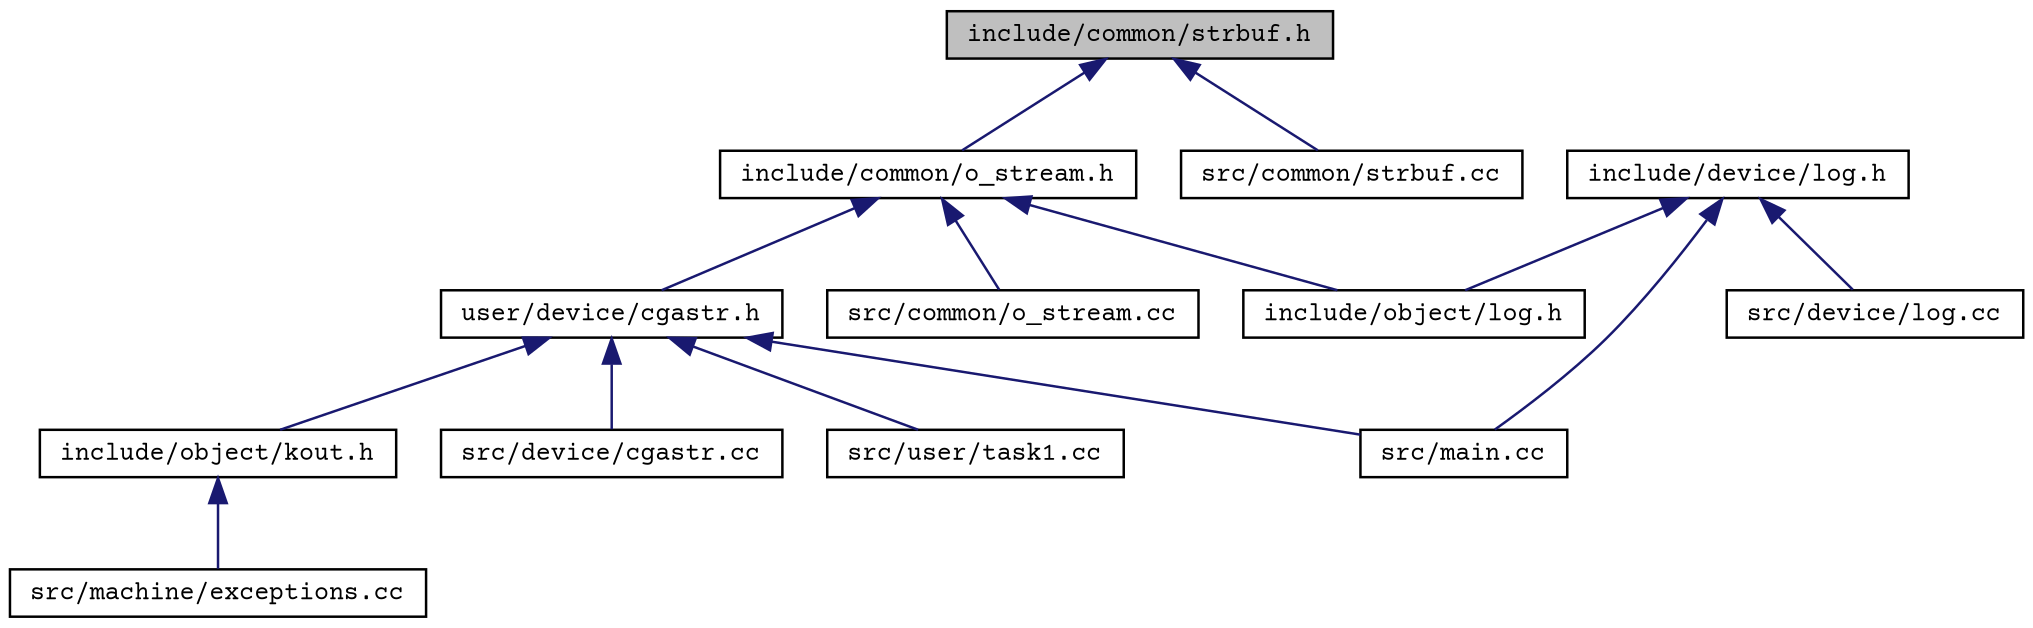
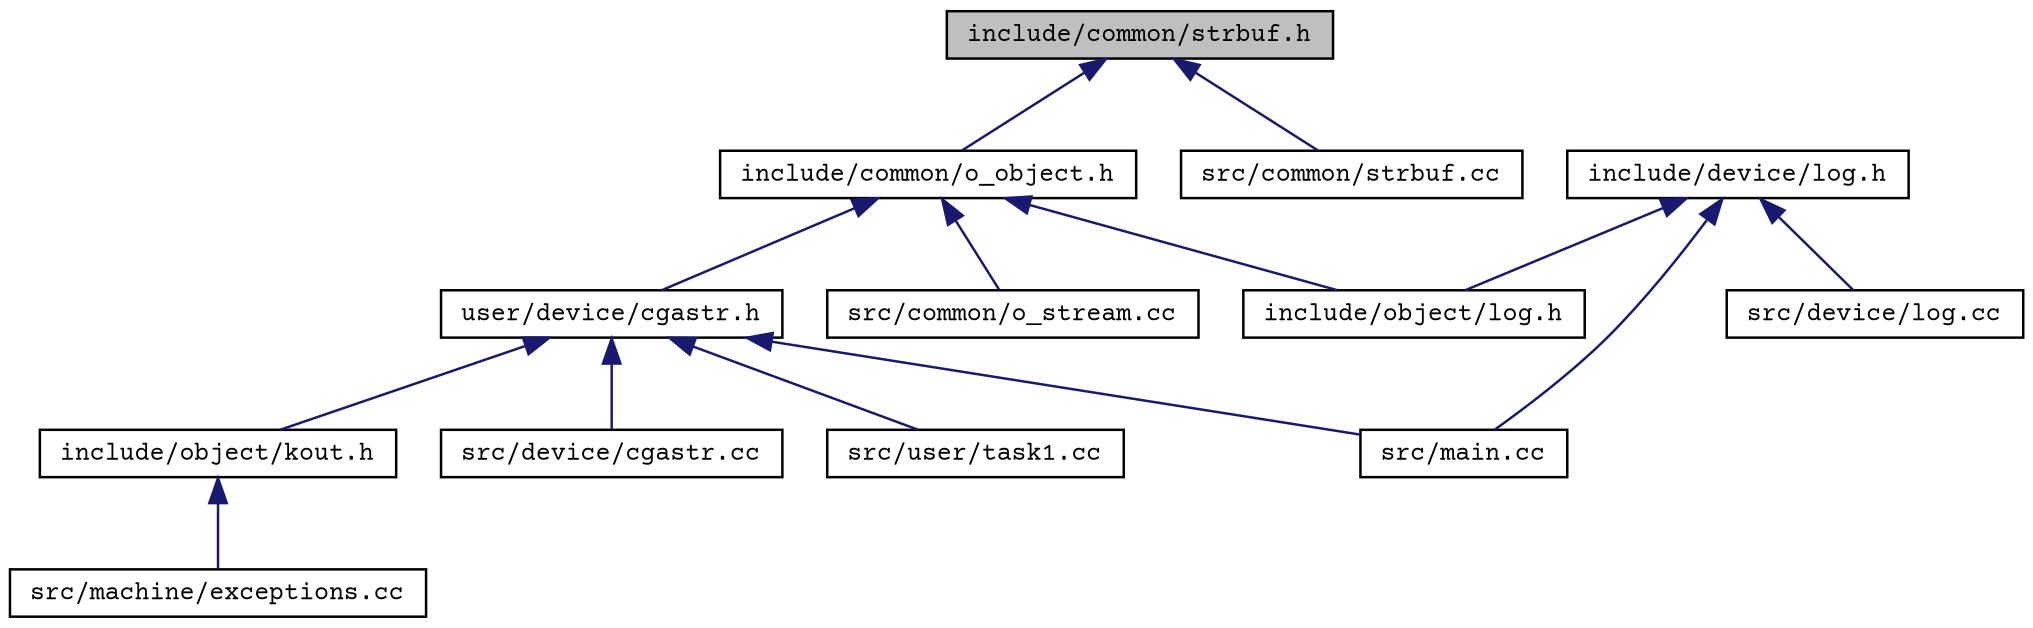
node "include/common/o_stream.h": label "include/common/o_stream.h" -> "include/common/o_object.h"
